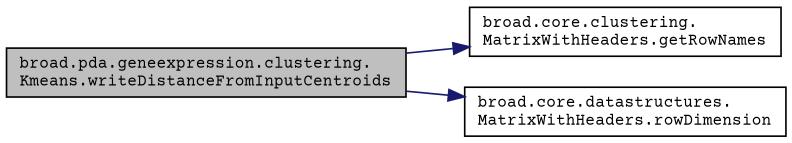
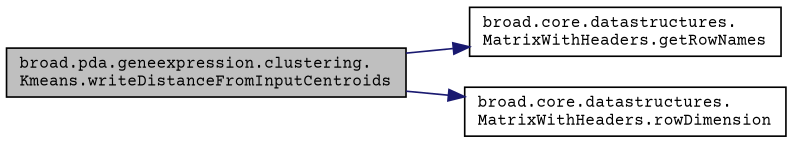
node "broad.core.clustering. MatrixWithHeaders.getRowNames": label "broad.core.clustering. MatrixWithHeaders.getRowNames" -> "broad.core.datastructures. MatrixWithHeaders.getRowNames"
